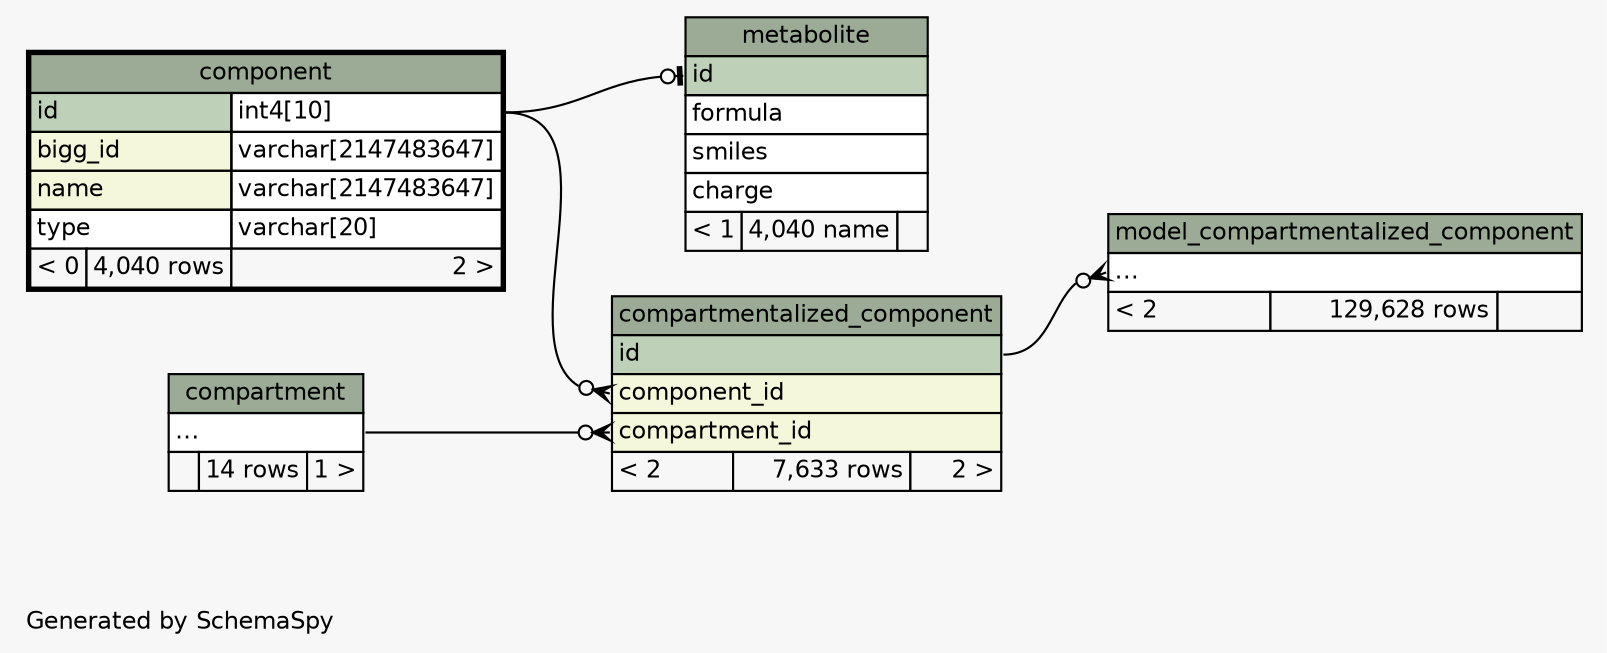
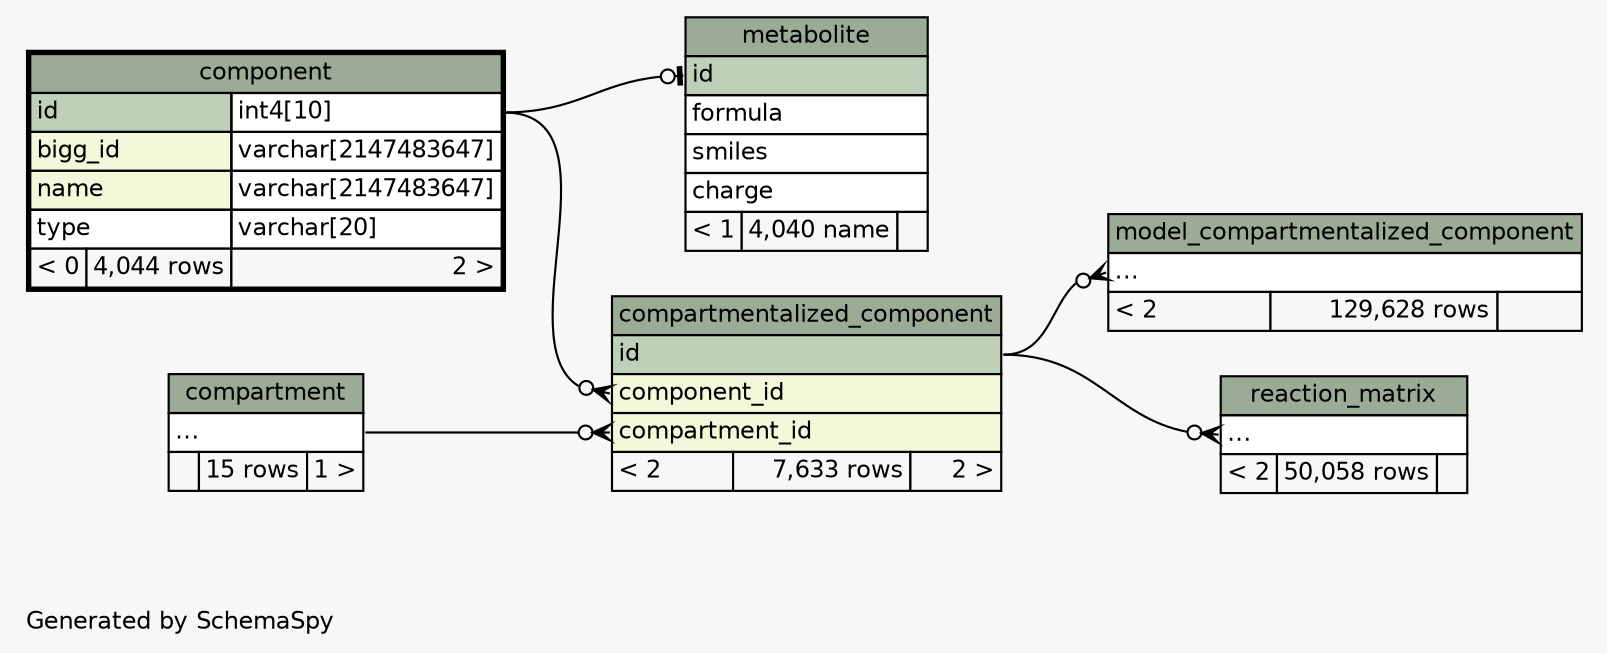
node "component": text "4,040 rows" -> "4,044 rows"
node "reaction_matrix": added
node "compartment": text "14 rows" -> "15 rows"
